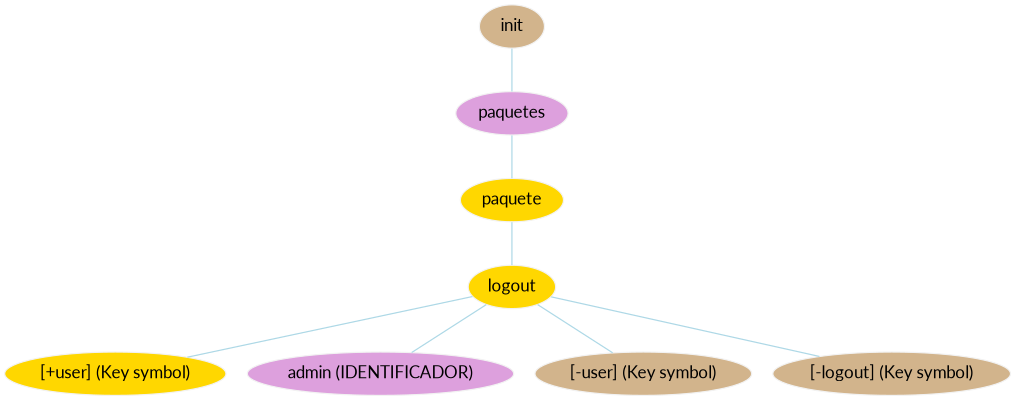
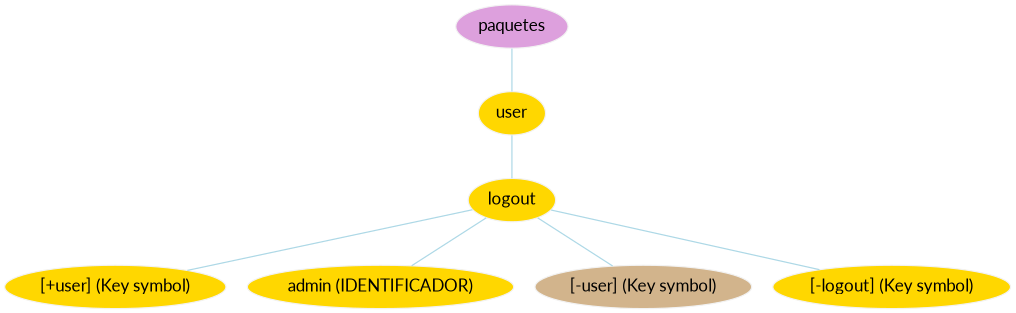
node "init": removed
node "paquete": label "paquete" -> "user"
node "admin (IDENTIFICADOR)": fillcolor plum -> gold
node "[-logout] (Key symbol)": fillcolor tan -> gold
